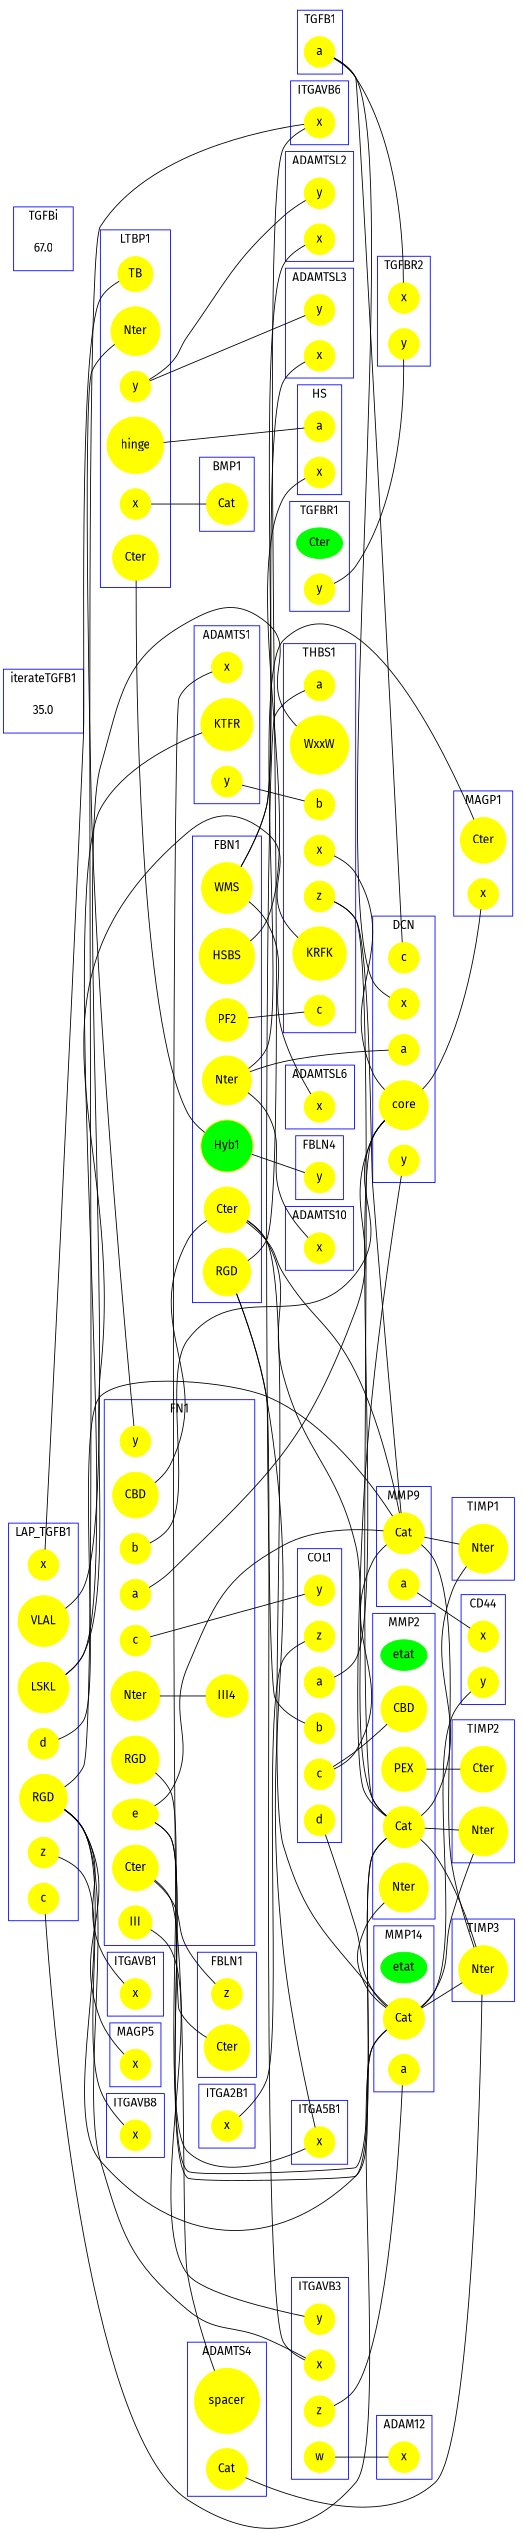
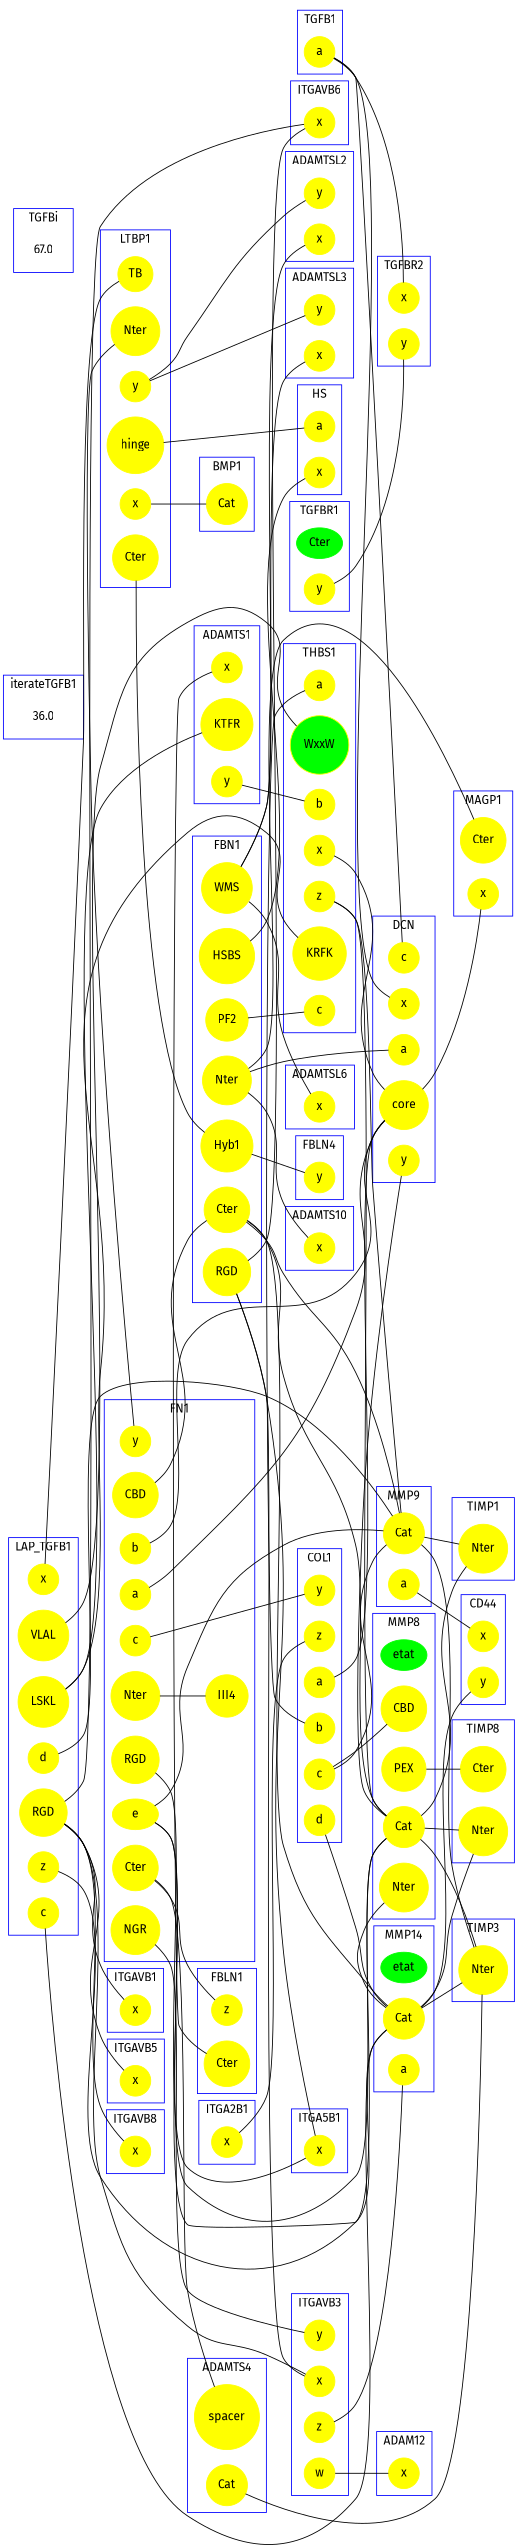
node "35.0": label "35.0" -> "36.0"
node "WxxW": fillcolor yellow -> green
node "Hyb1": fillcolor green -> yellow
cluster "MMP2": label "MMP2" -> "MMP8"
cluster "TIMP2": label "TIMP2" -> "TIMP8"
node "III": label "III" -> "NGR"
cluster "MAGP5": label "MAGP5" -> "ITGAVB5"
